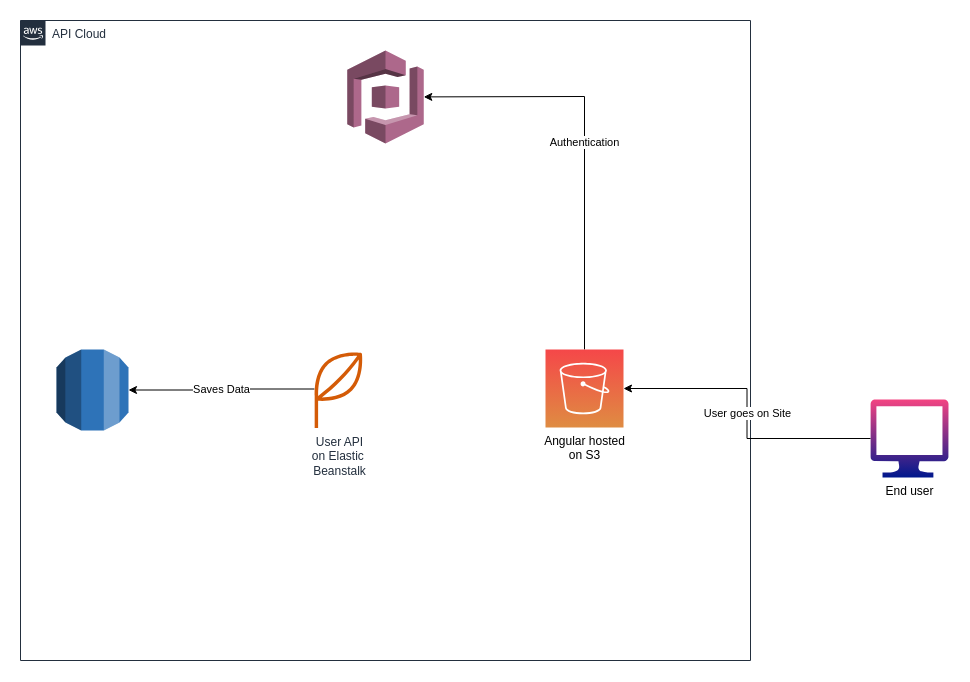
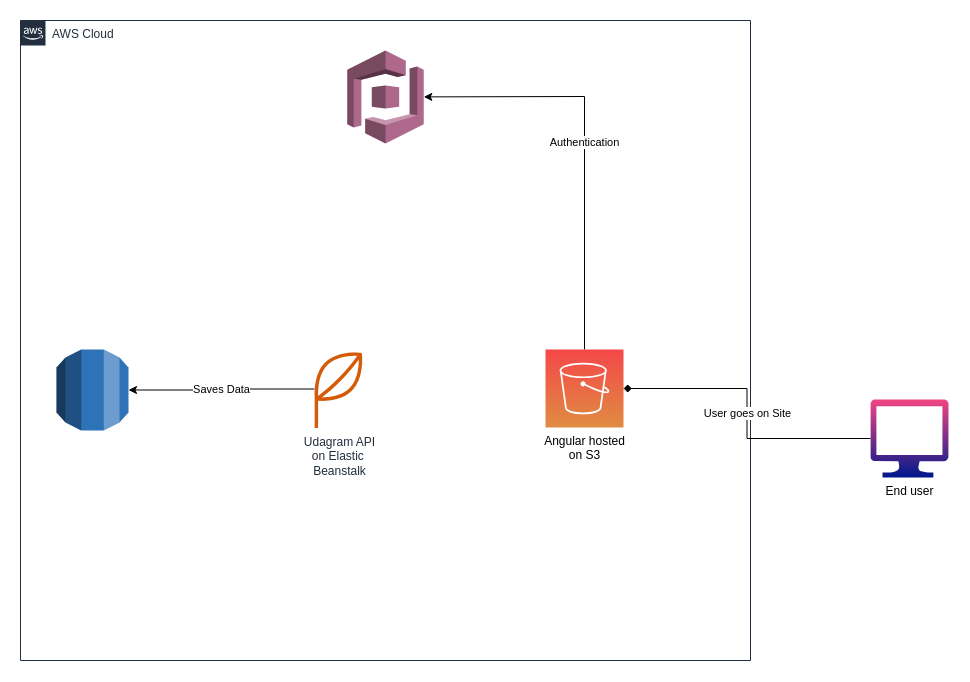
node "API Cloud": label "API Cloud" -> "AWS Cloud"
edge "End user" -> "Angular hosted on S3": arrowhead classic -> diamond
node "User API on Elastic Beanstalk": label "User API on Elastic Beanstalk" -> "Udagram API on Elastic Beanstalk"
